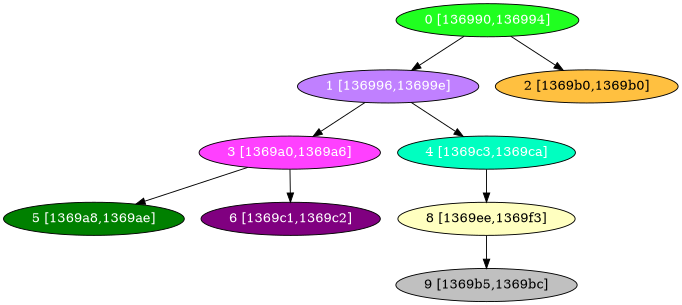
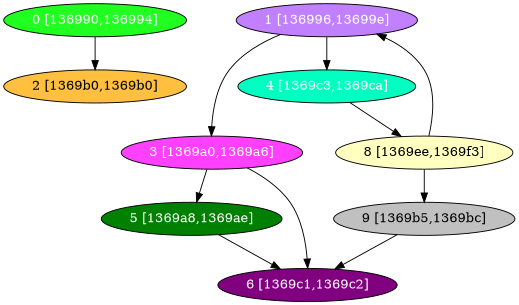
edge "0 [136990,136994]" -> "1 [136996,13699e]": now "8 [1369ee,1369f3]" -> "1 [136996,13699e]"
edge "5 [1369a8,1369ae]" -> "6 [1369c1,1369c2]": added
edge "9 [1369b5,1369bc]" -> "6 [1369c1,1369c2]": added
